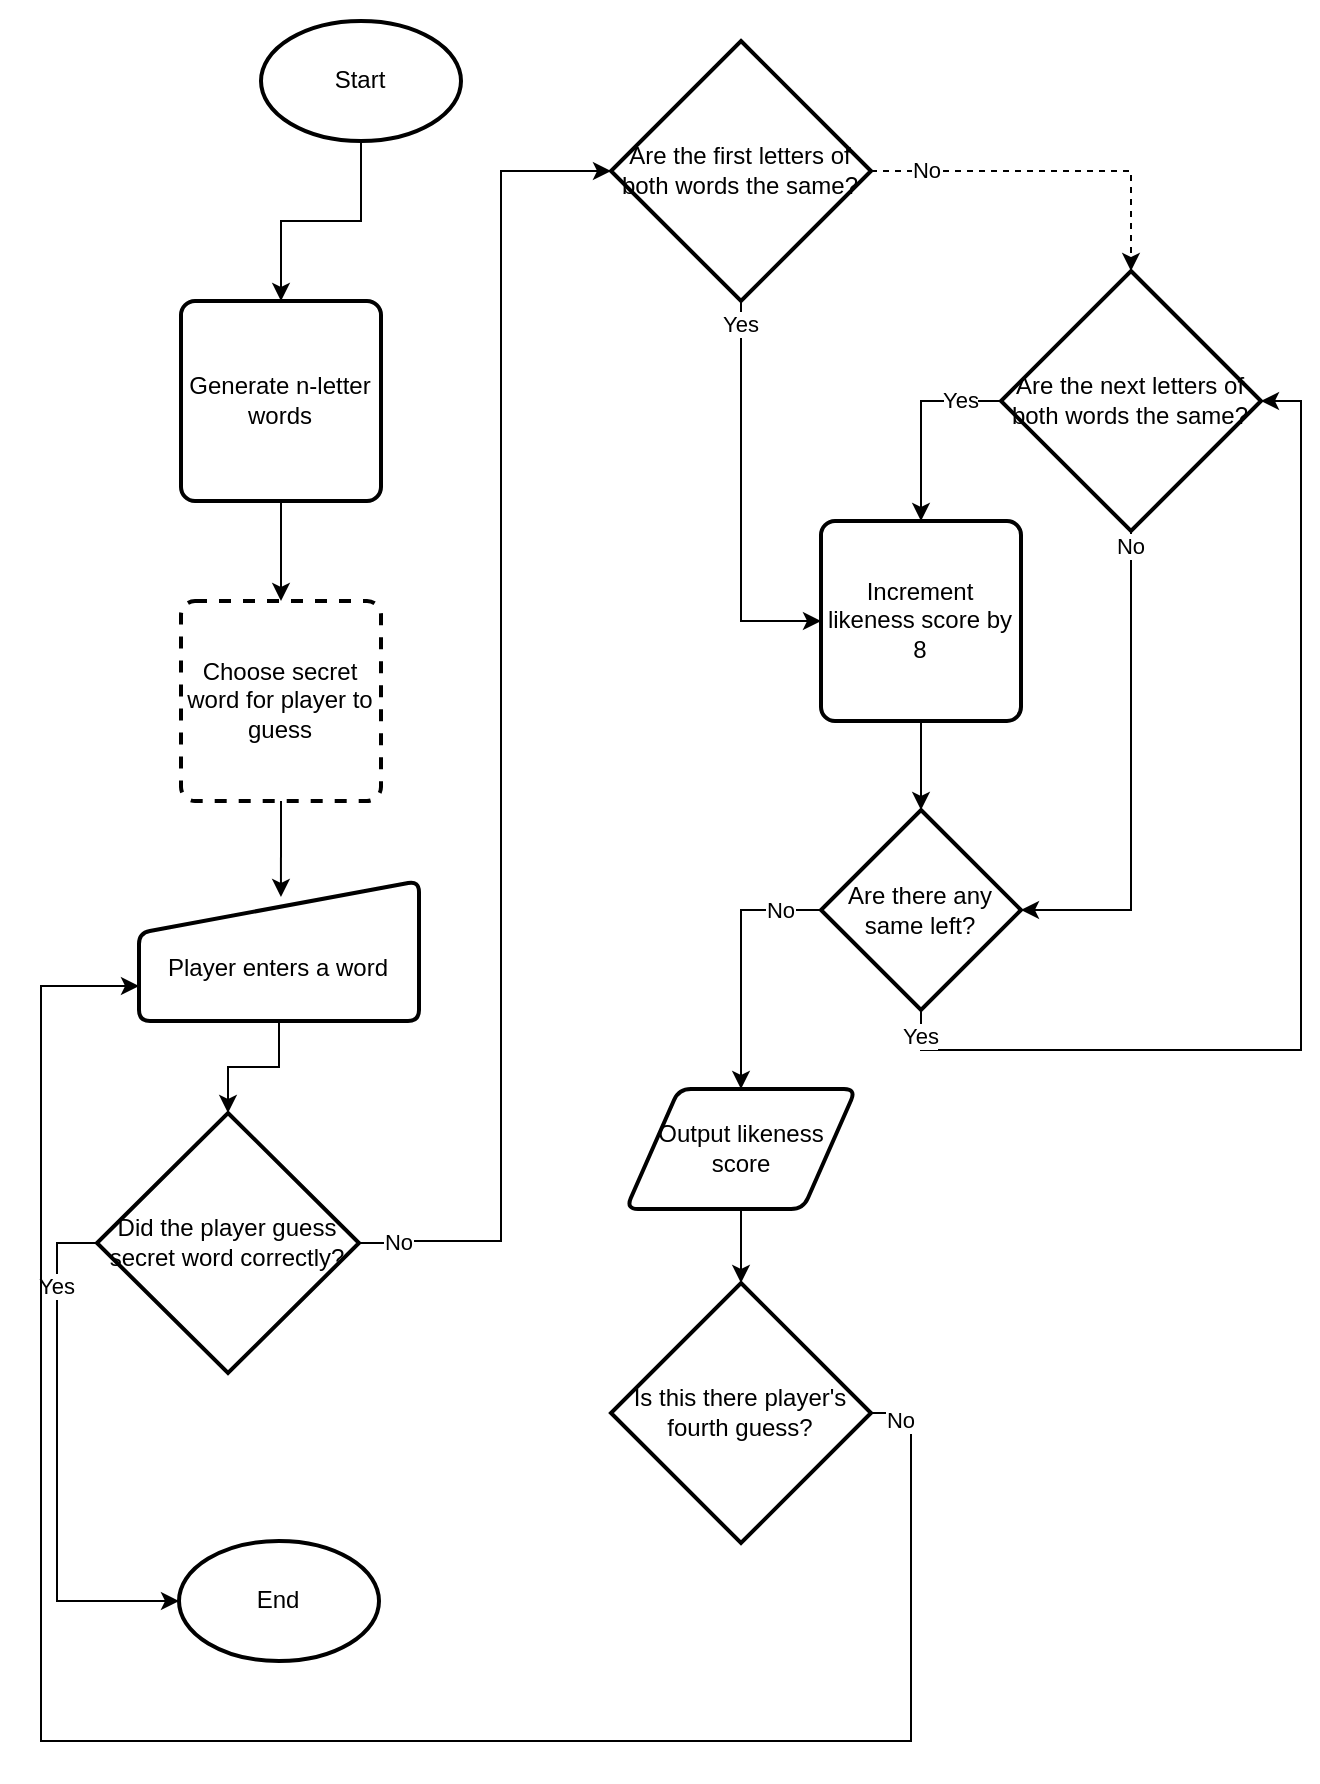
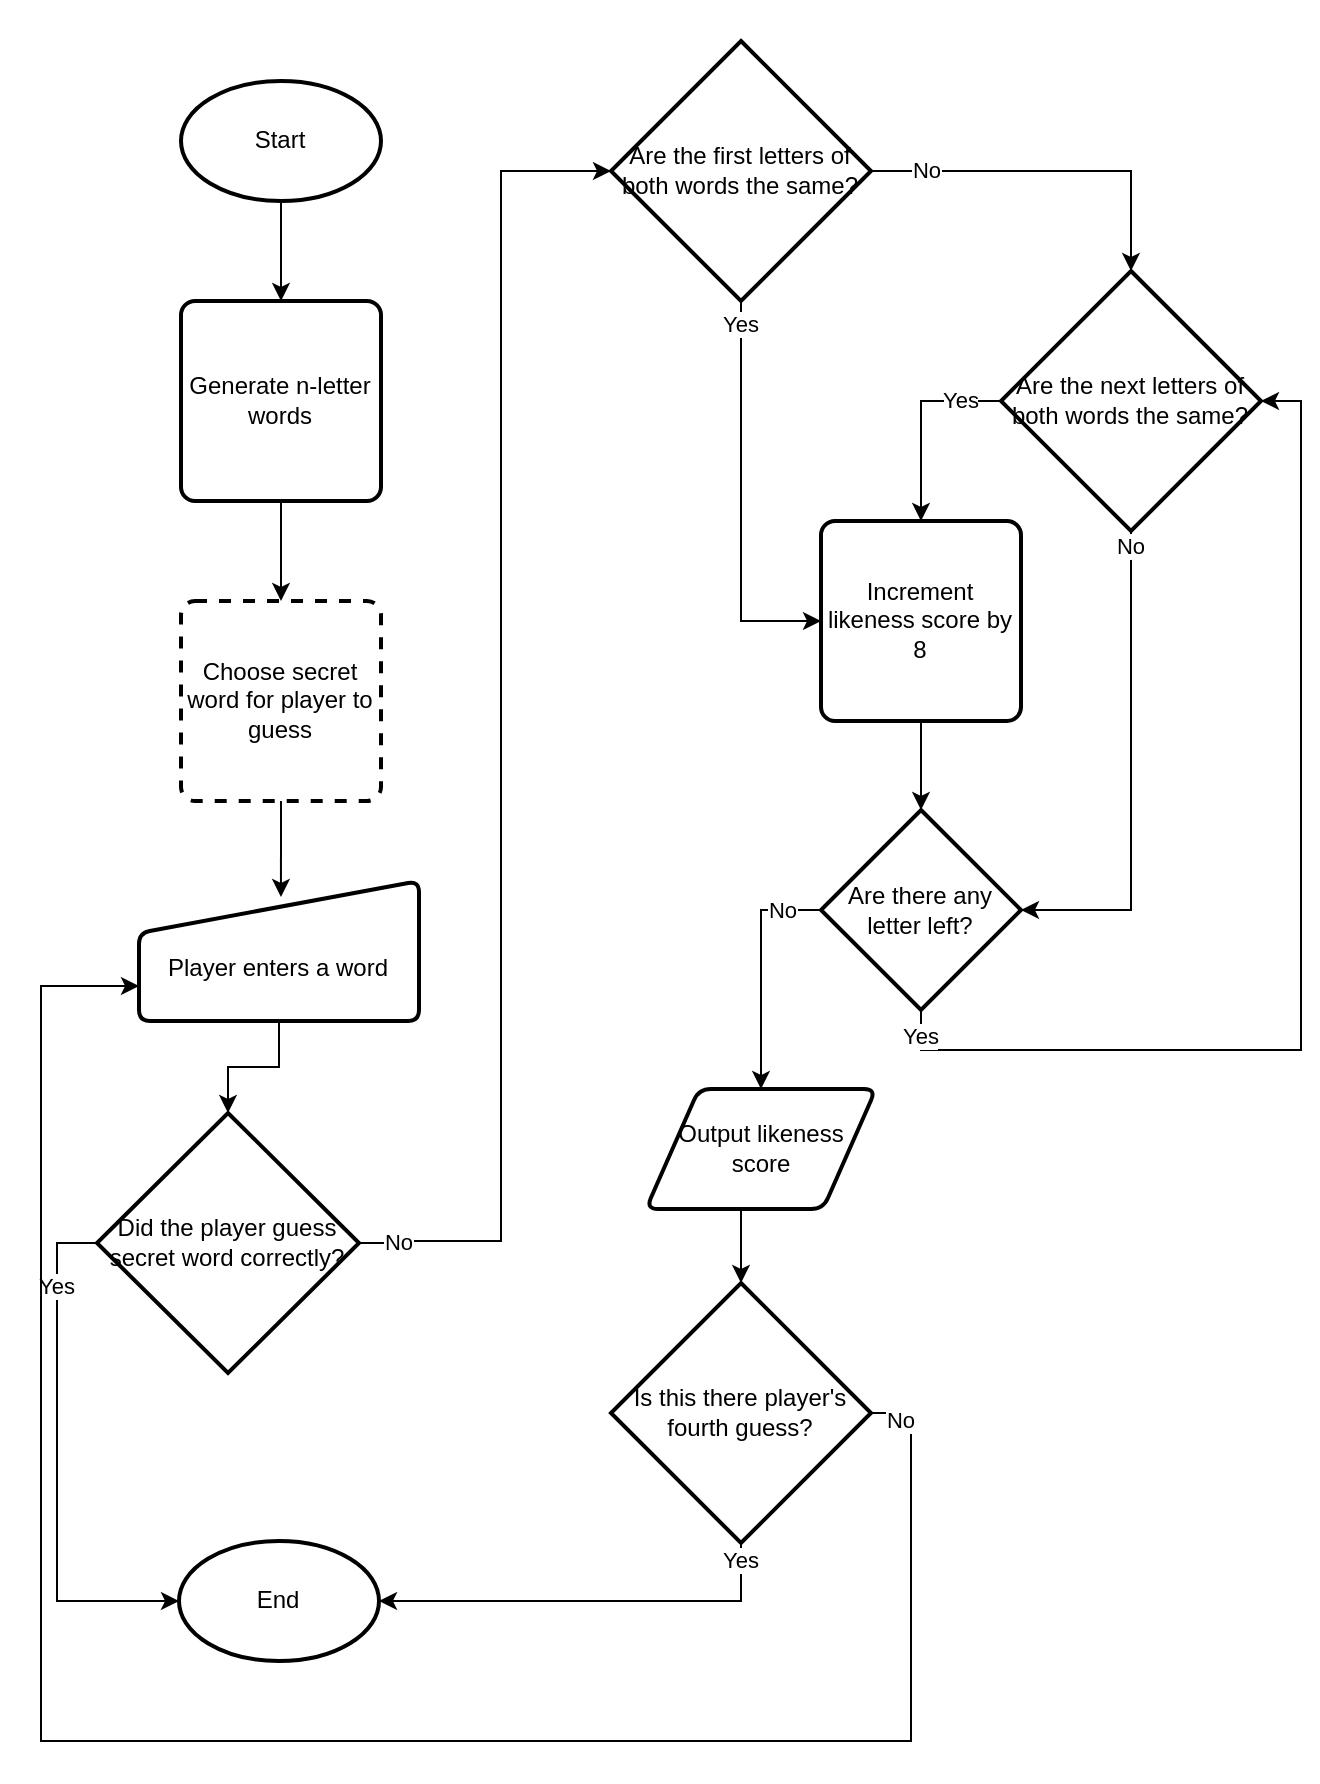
node "Start": moved (361, 81) -> (281, 141)
edge "Are the first letters of both words the same?" -> "Are the next letters of both words the same?": style dashed -> solid
node "Are there any same left?": label "Are there any same left?" -> "Are there any letter left?"
node "Output likeness score": moved (741, 1149) -> (761, 1149)
edge "Is this there player's fourth guess?" -> "End": added, label "Yes"
